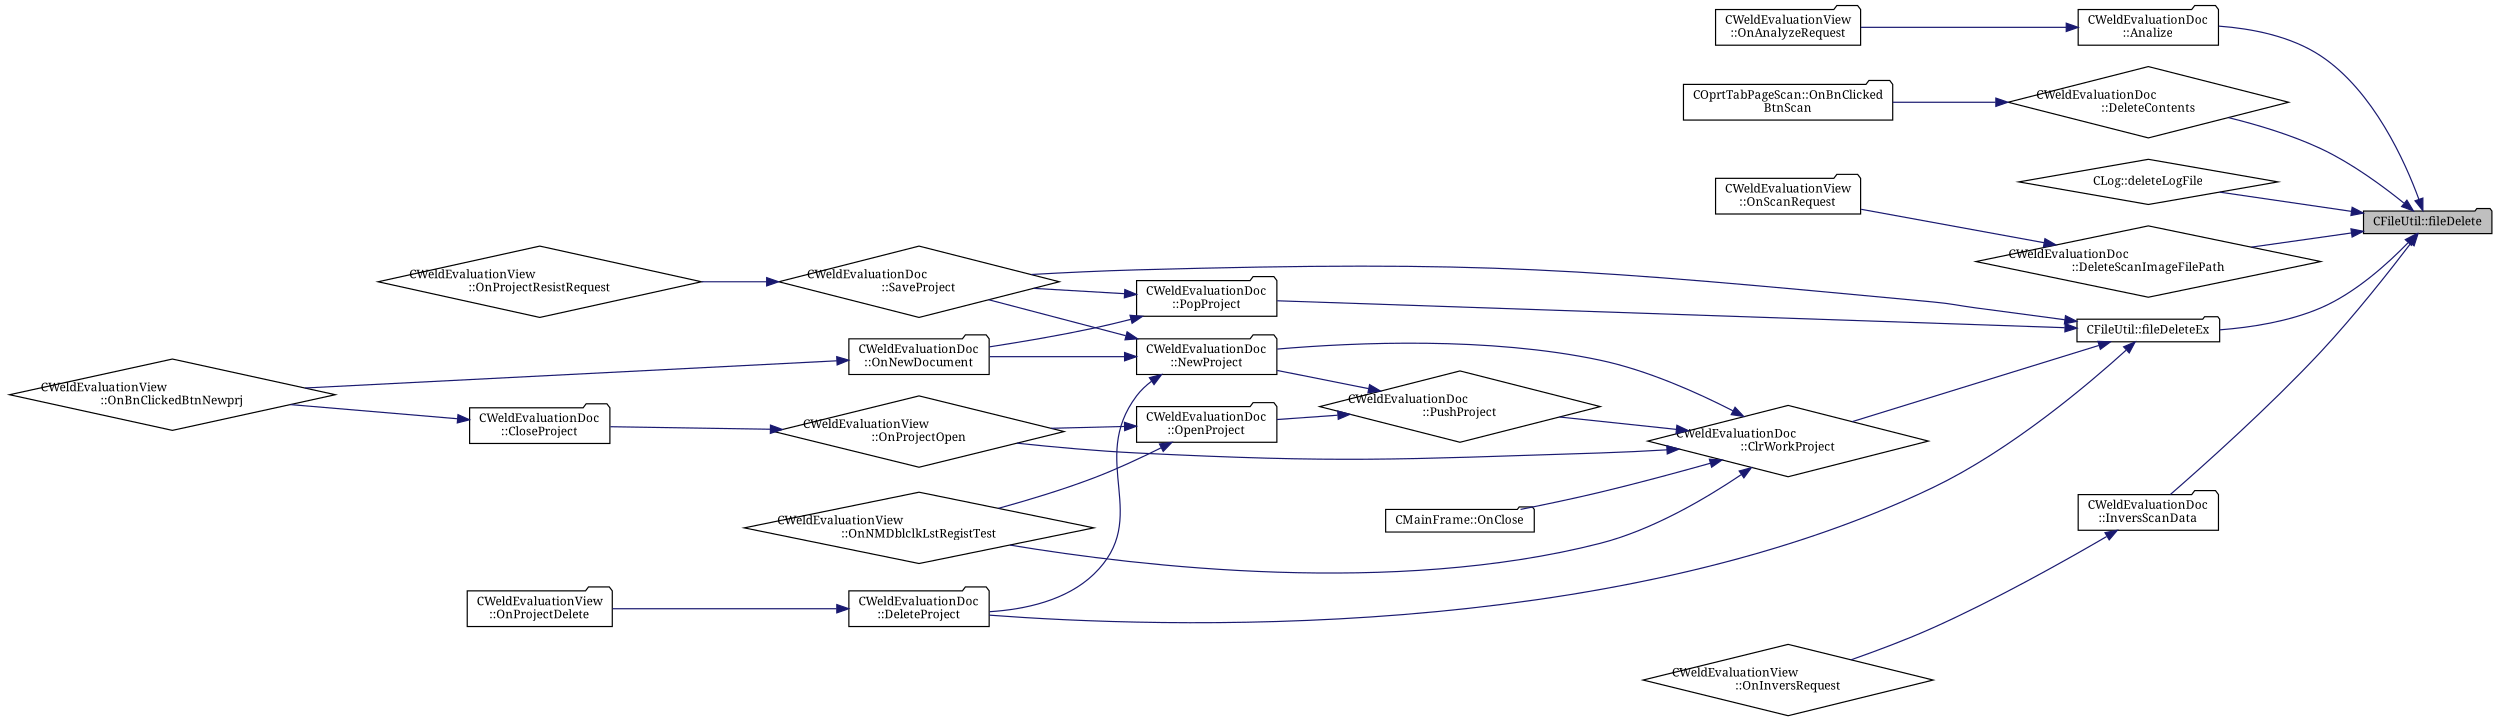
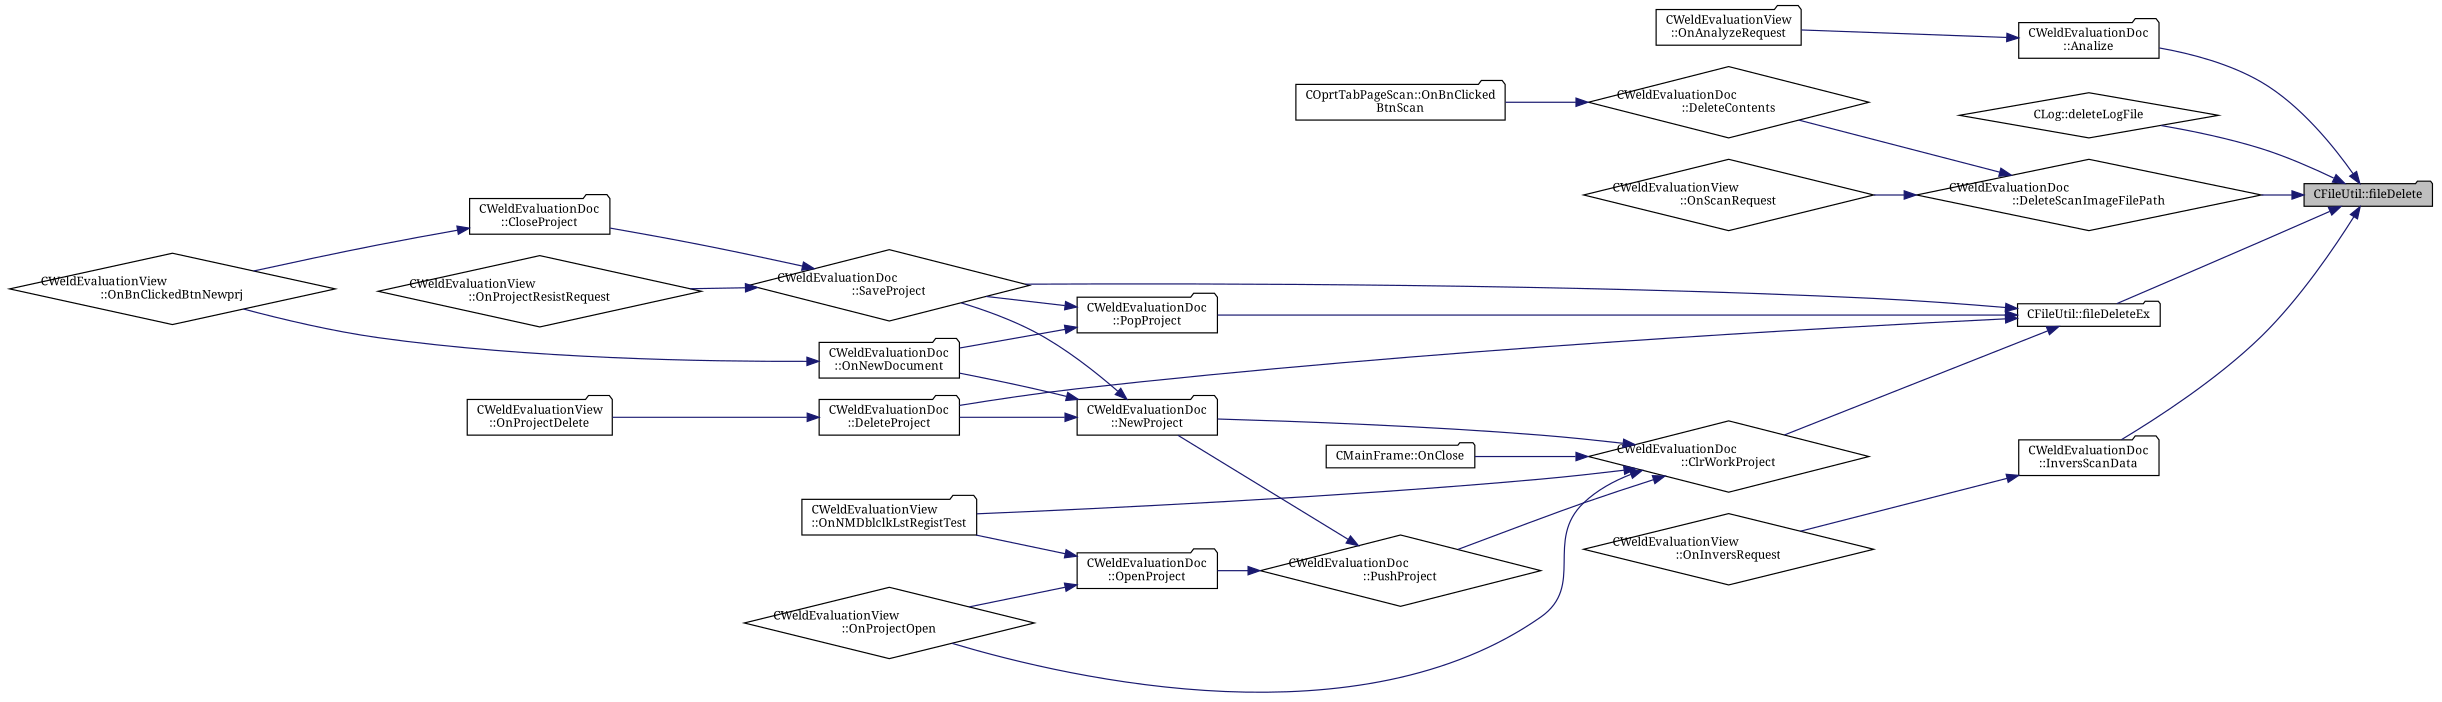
edge "CWeldEvaluationDoc ::DeleteContents" -> "CFileUtil::fileDelete": now "CWeldEvaluationDoc ::DeleteContents" -> "CWeldEvaluationDoc ::DeleteScanImageFilePath"
node "CWeldEvaluationView ::OnScanRequest": shape folder -> diamond
edge "CWeldEvaluationDoc ::CloseProject" -> "CWeldEvaluationView ::OnProjectOpen": now "CWeldEvaluationDoc ::CloseProject" -> "CWeldEvaluationDoc ::SaveProject"
node "CWeldEvaluationView ::OnNMDblclkLstRegistTest": shape diamond -> folder
